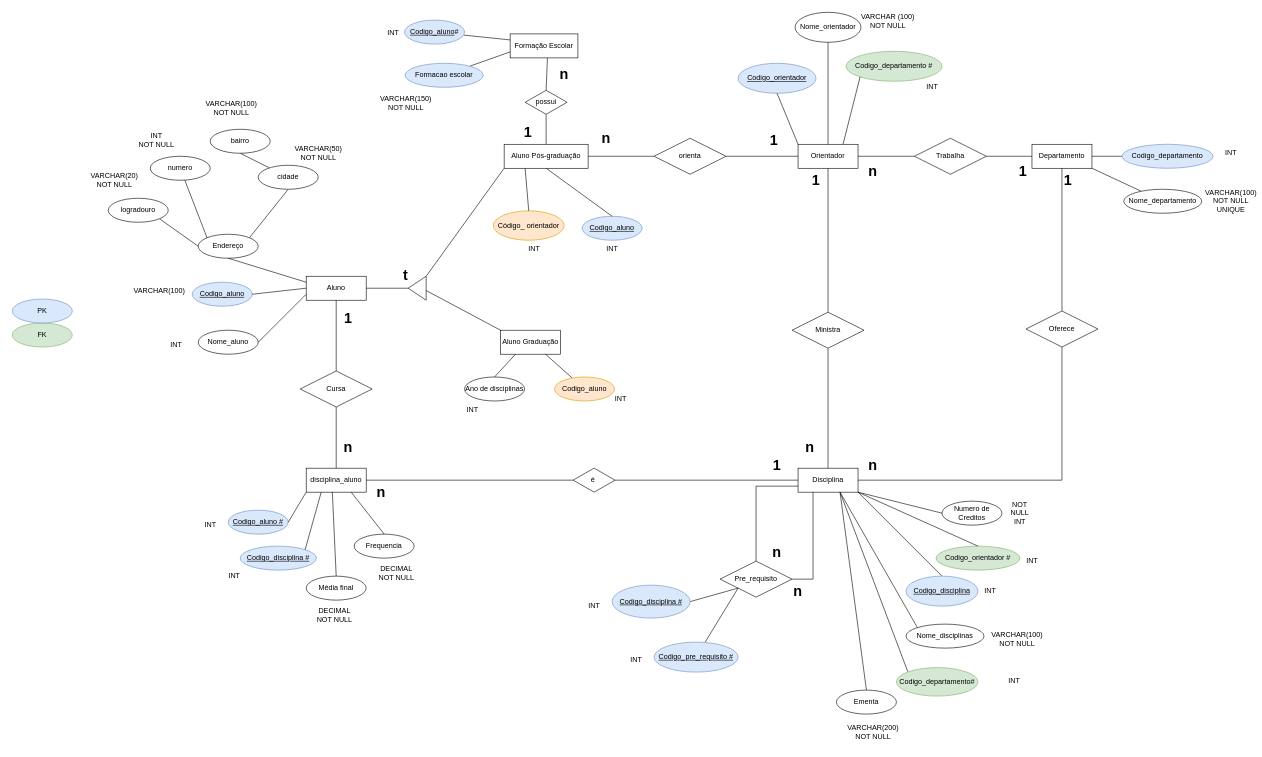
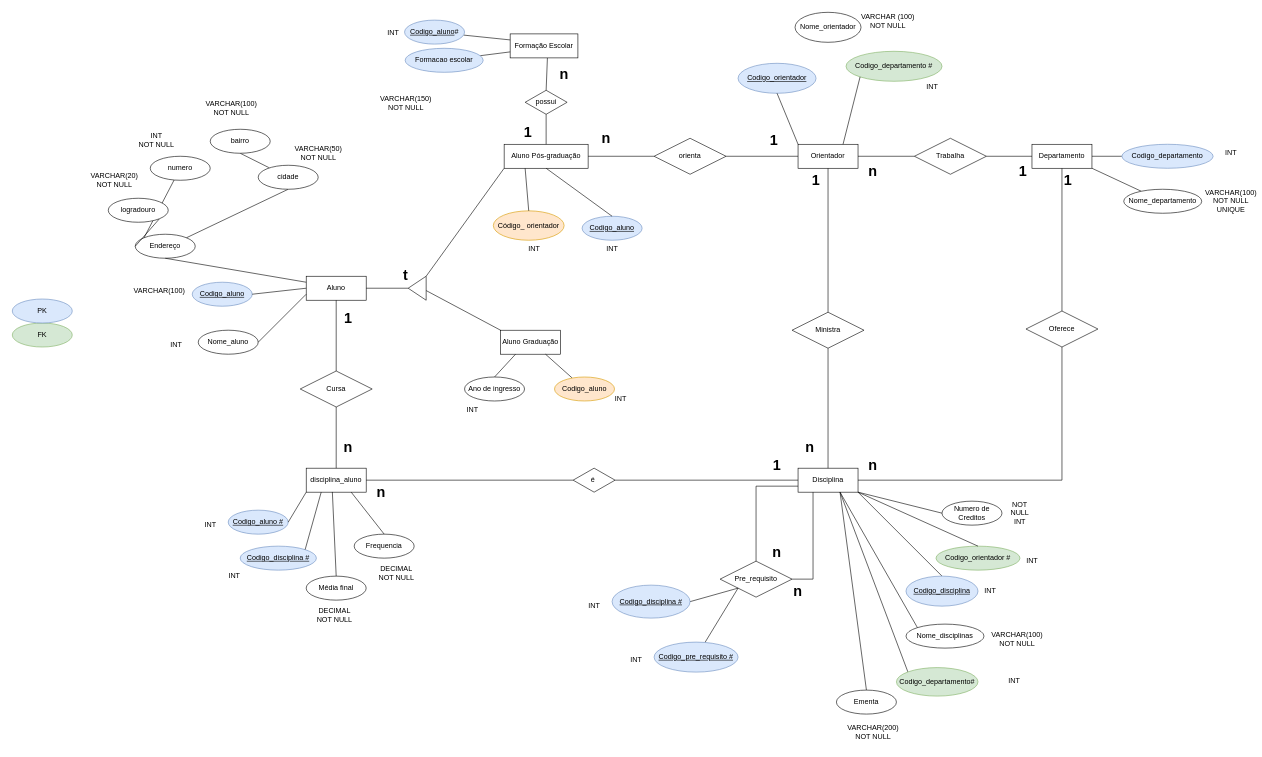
node "Formacao escolar": moved (444, 75) -> (444, 60)
edge "Nome_orientador" -- "Orientador": removed
node "Endereço": moved (228, 246) -> (165, 246)
node "Ano de disciplinas": label "Ano de disciplinas" -> "Ano de ingresso"
